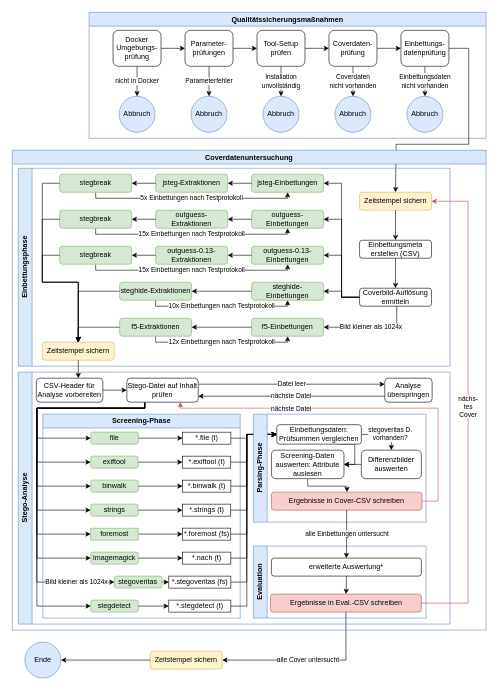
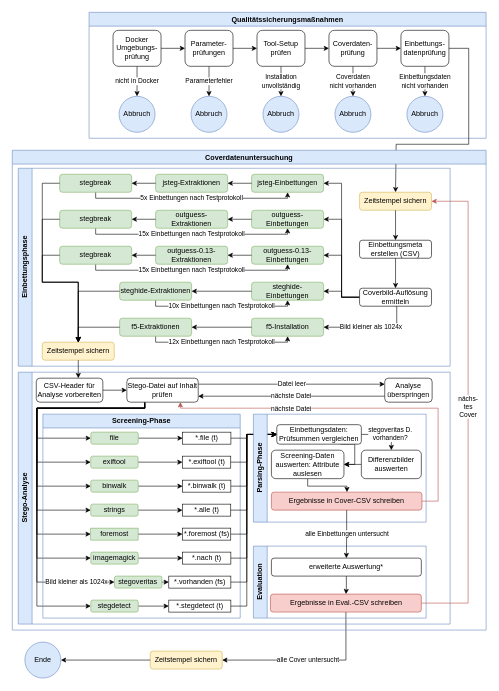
node "f5-Einbettungen": label "f5-Einbettungen" -> "f5-Installation"
node "*.strings (t)": label "*.strings (t)" -> "*.alle (t)"
node "*.stegoveritas (fs)": label "*.stegoveritas (fs)" -> "*.vorhanden (fs)"
